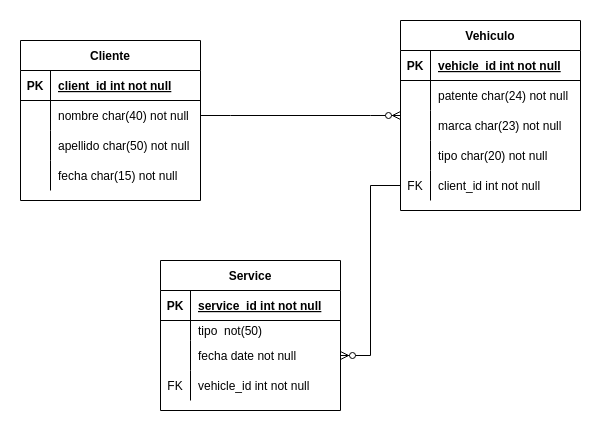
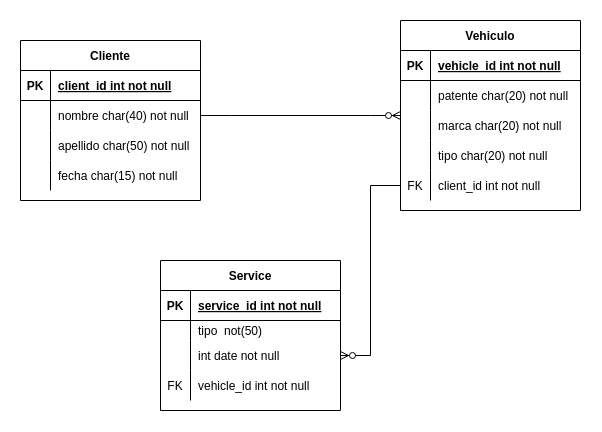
node "patente char(24) not null": label "patente char(24) not null" -> "patente char(20) not null"
node "marca char(23) not null": label "marca char(23) not null" -> "marca char(20) not null"
node "fecha date not null": label "fecha date not null" -> "int date not null"
